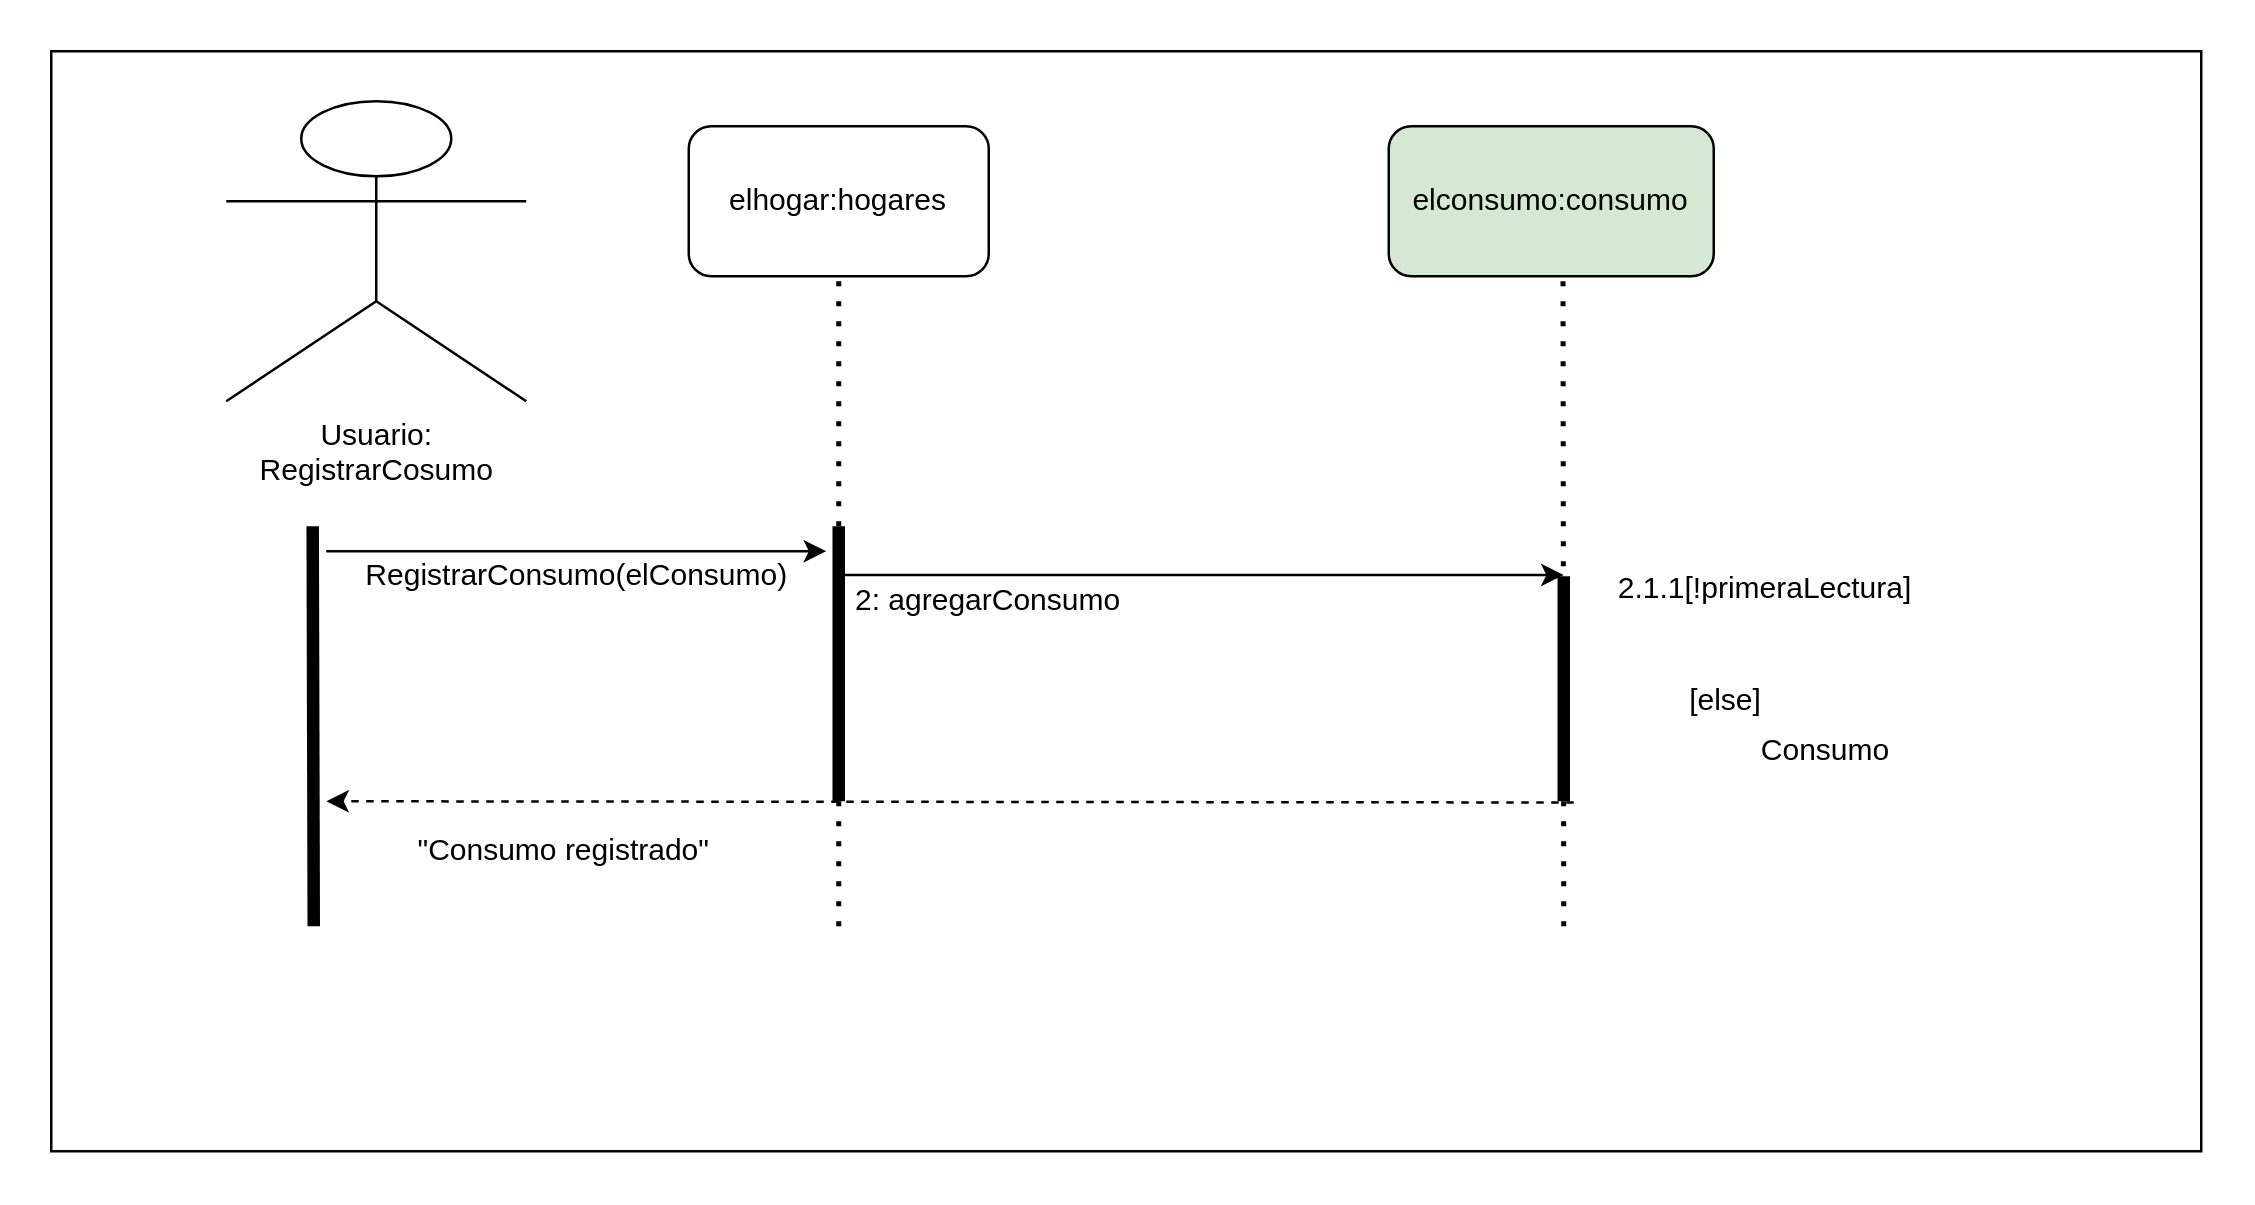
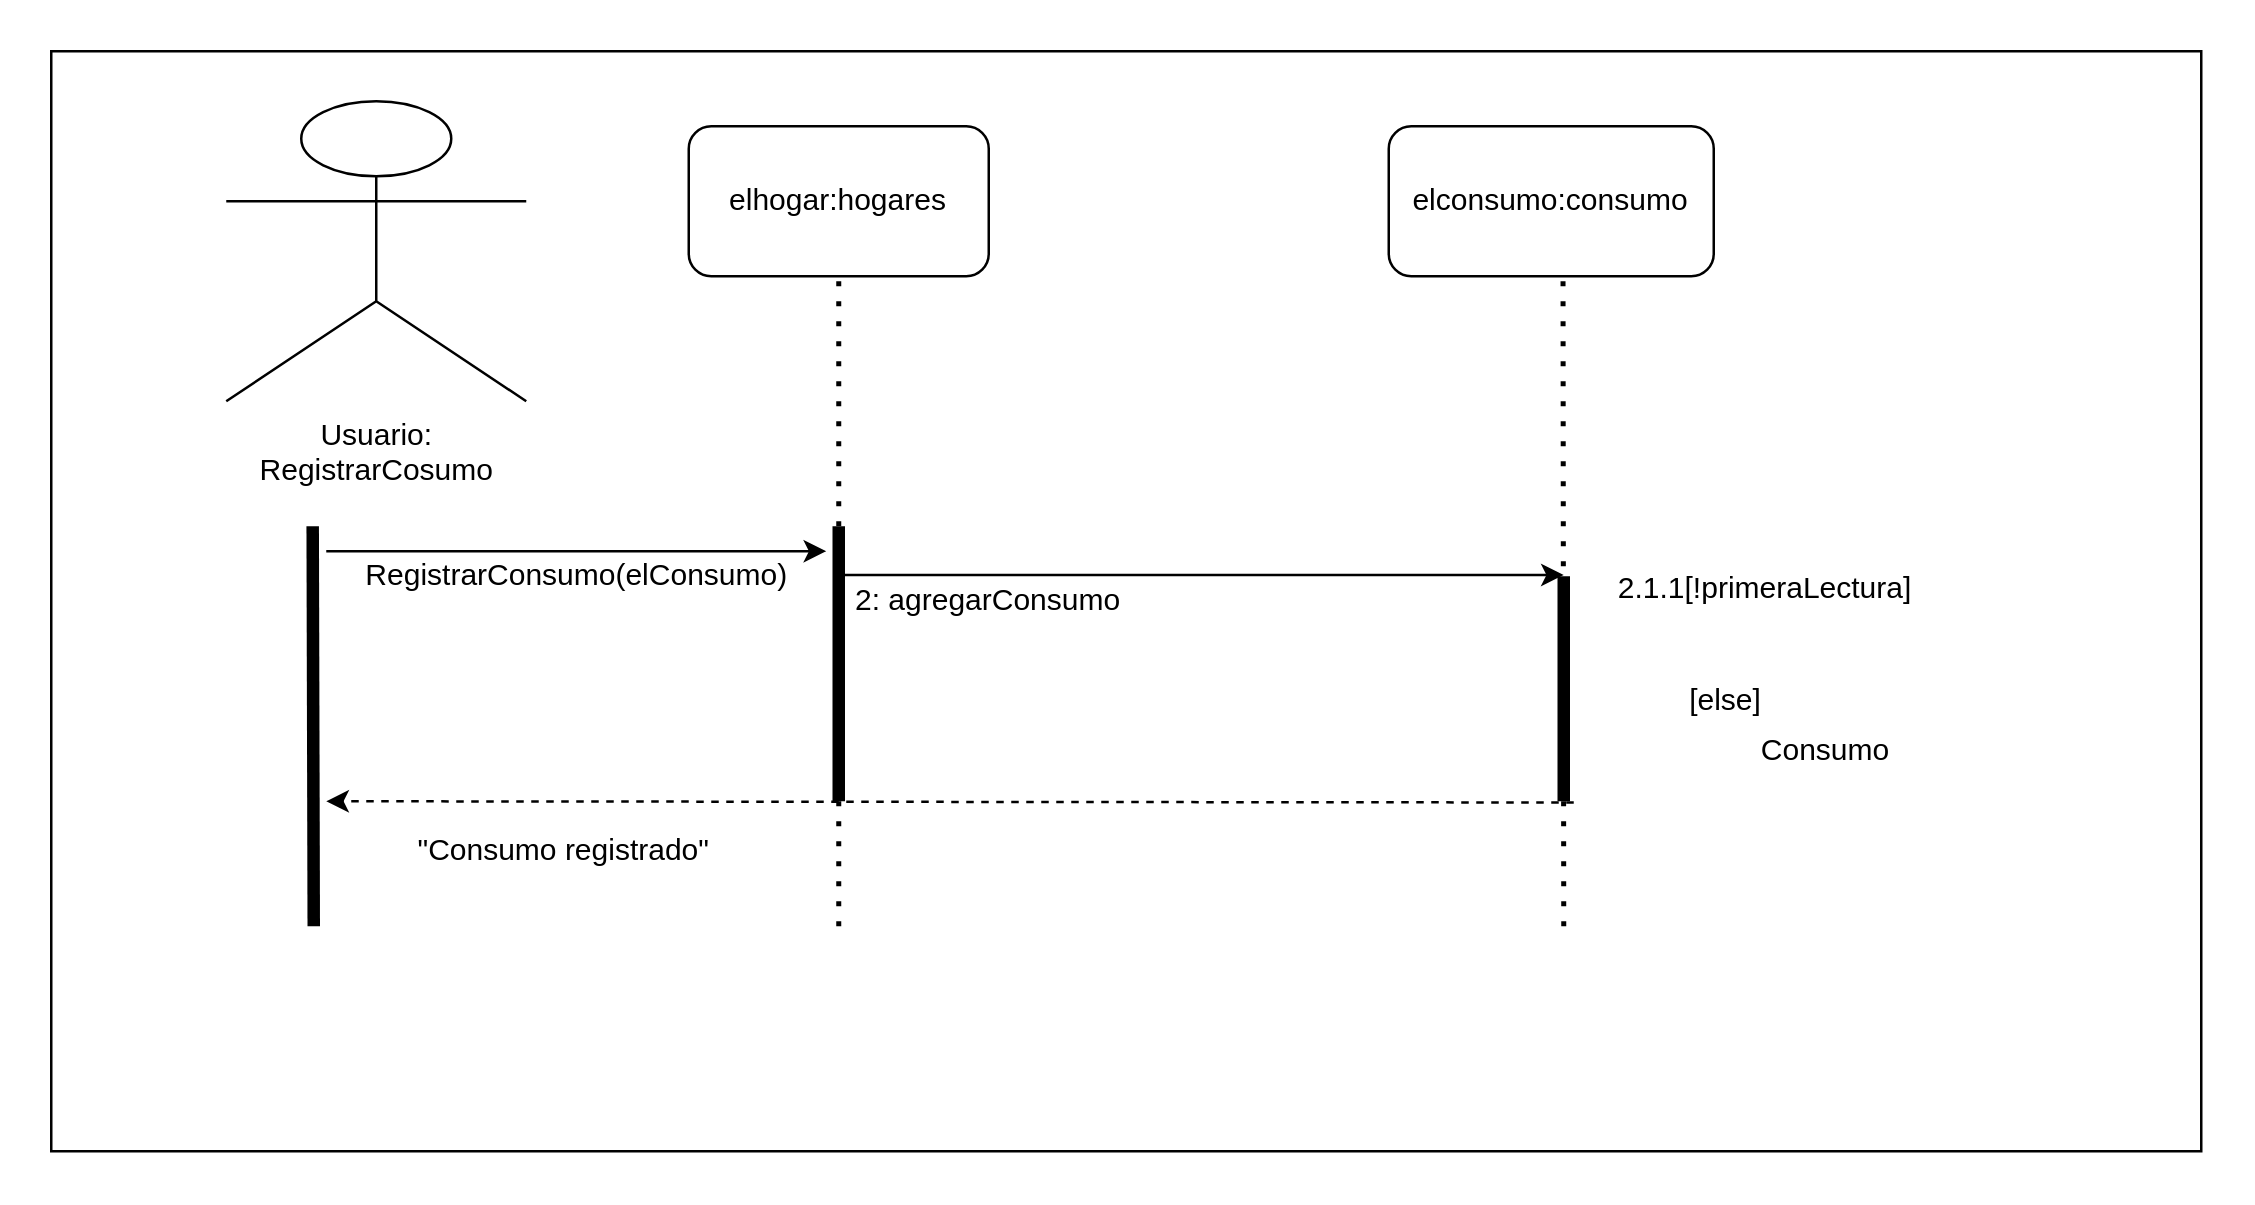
node "elconsumo:consumo": fillcolor #d5e8d4 -> #ffffff
